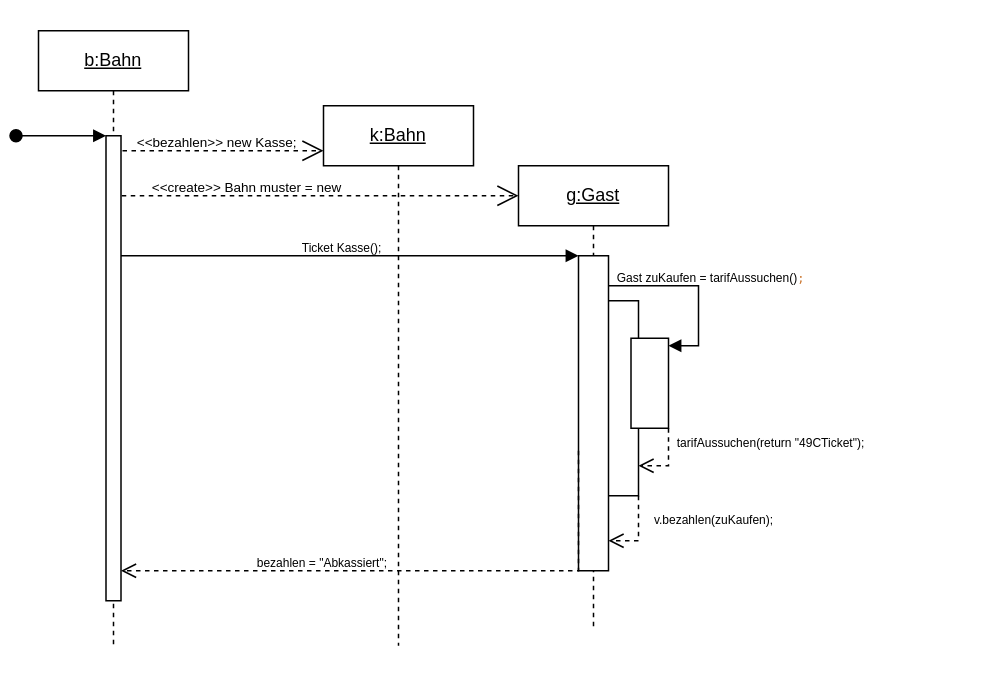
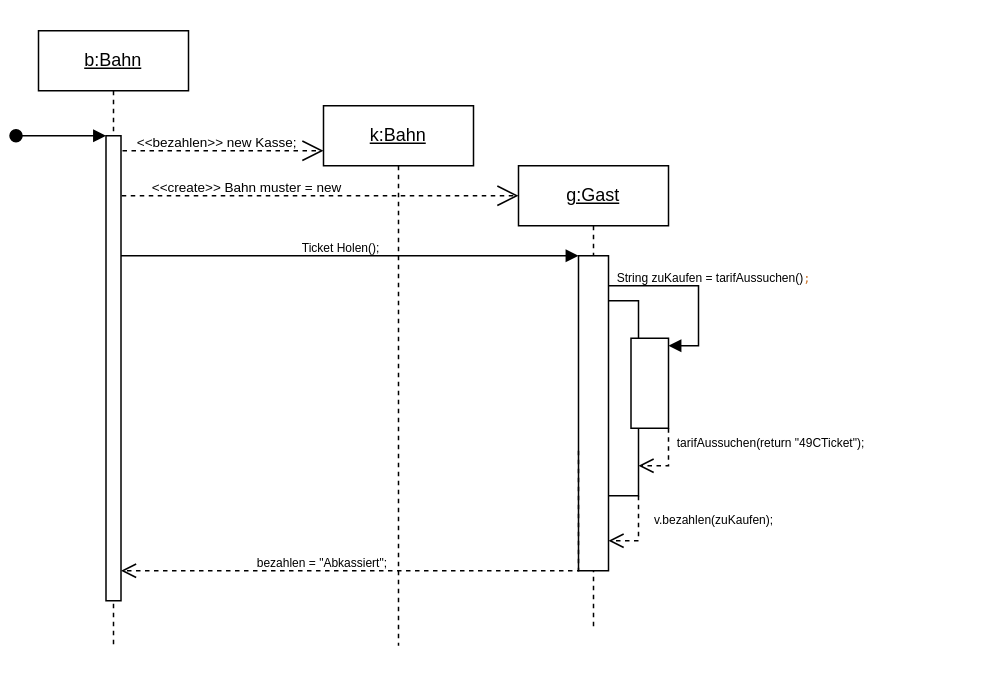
node "Ticket Kasse();": label "Ticket Kasse();" -> "Ticket Holen();"
node "Gast zuKaufen = tarifAussuchen();": label "Gast zuKaufen = tarifAussuchen();" -> "String zuKaufen = tarifAussuchen();"
